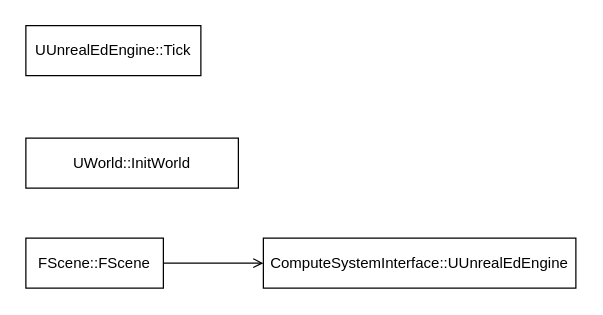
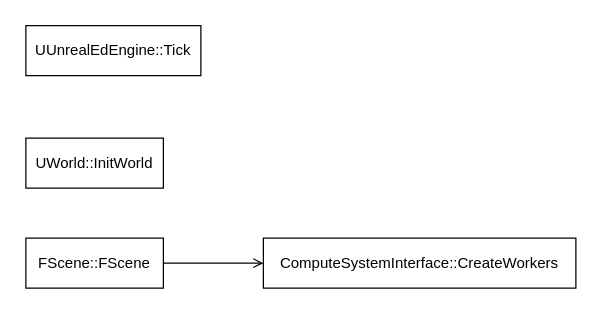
node "UWorld::InitWorld": size 213x50 -> 138x50
node "ComputeSystemInterface::UUnrealEdEngine": label "ComputeSystemInterface::UUnrealEdEngine" -> "ComputeSystemInterface::CreateWorkers"
